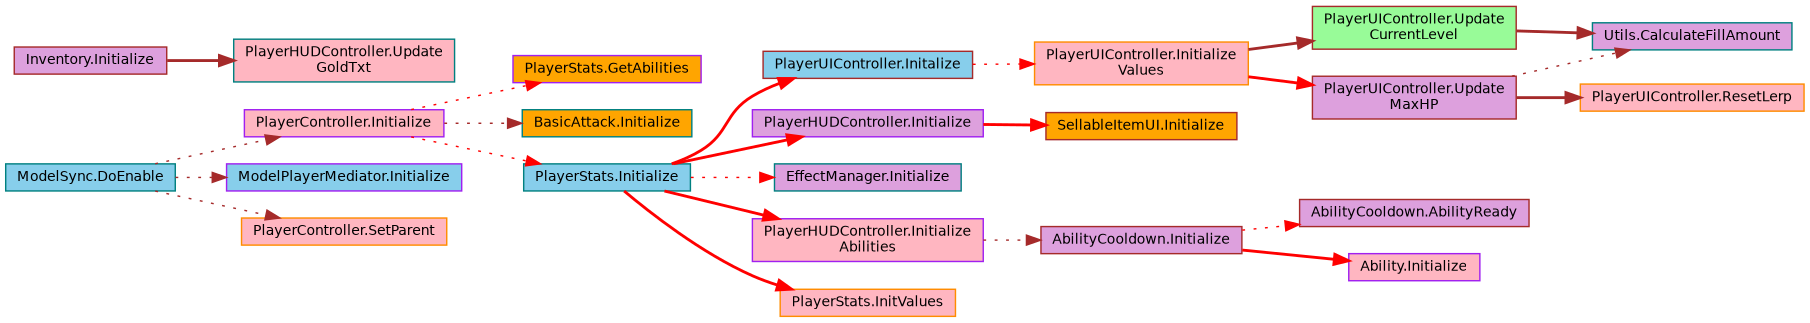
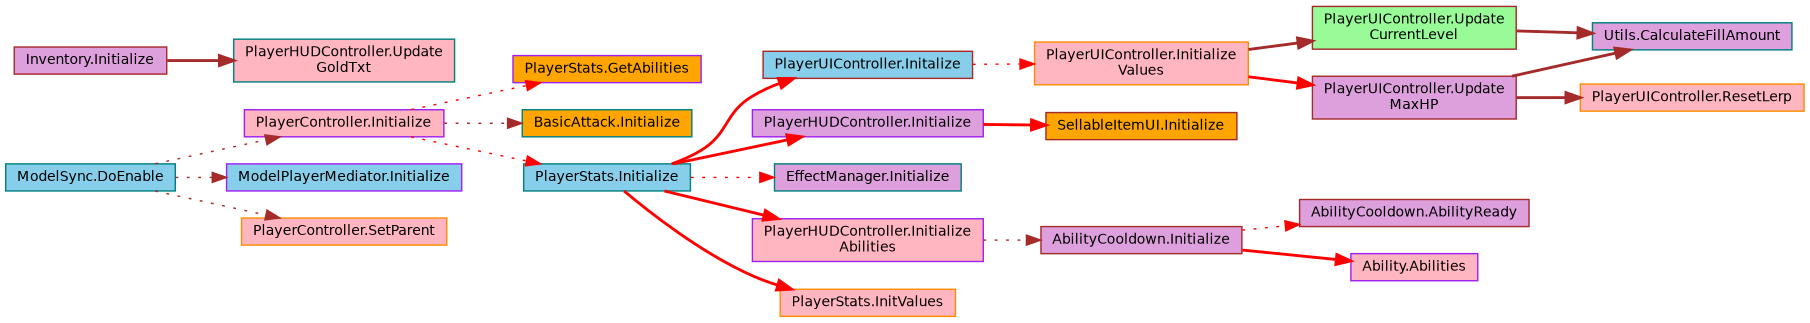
edge "PlayerUIController.Update MaxHP" -> "Utils.CalculateFillAmount": style dotted -> bold
node "Ability.Initialize": label "Ability.Initialize" -> "Ability.Abilities"
